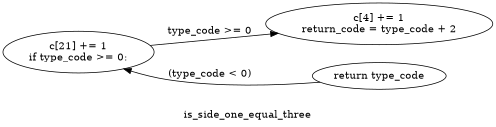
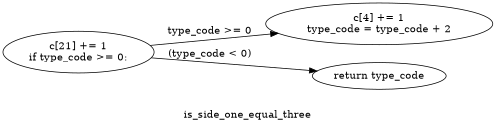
node "c[4] += 1 return_code = type_code + 2": label "c[4] += 1 return_code = type_code + 2" -> "c[4] += 1 type_code = type_code + 2"
edge "return type_code" -> "c[21] += 1 if type_code >= 0:": reversed
